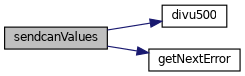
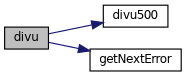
node "sendcanValues": label "sendcanValues" -> "divu"
